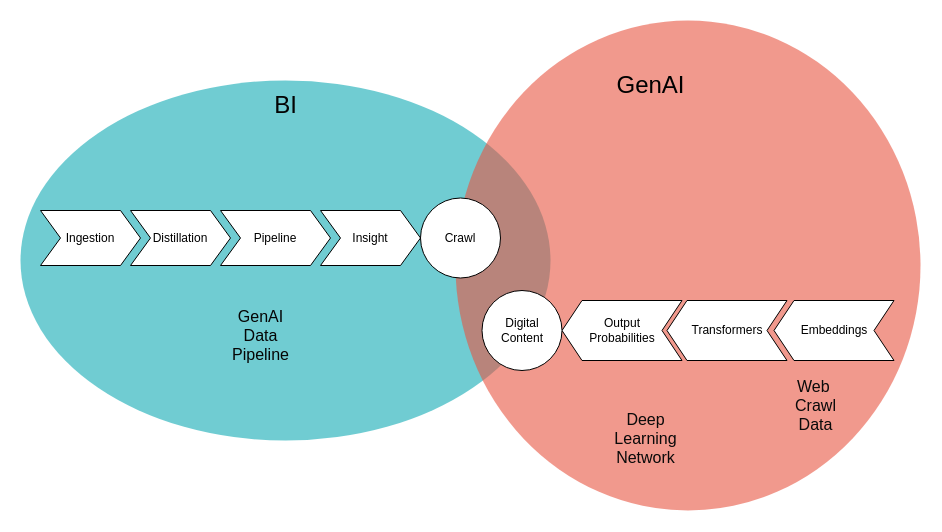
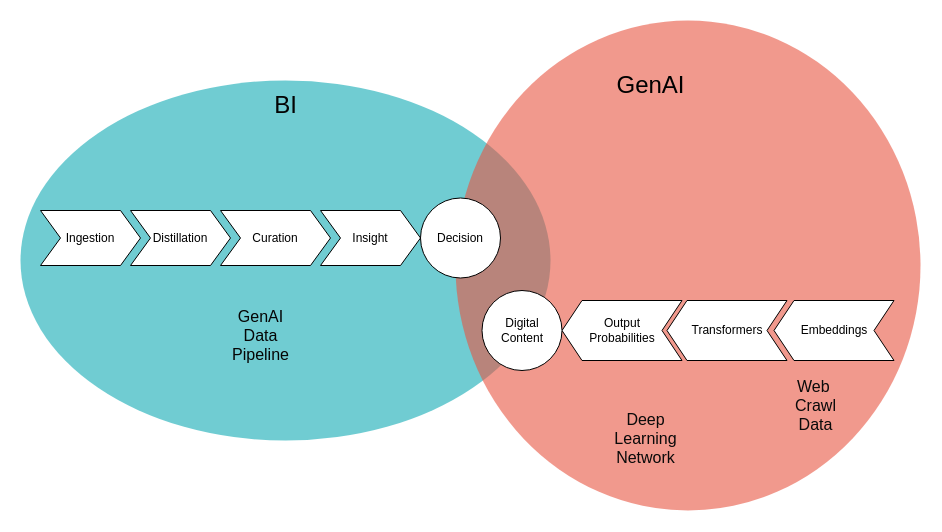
node "Pipeline": label "Pipeline" -> "Curation"
node "Crawl": label "Crawl" -> "Decision"
